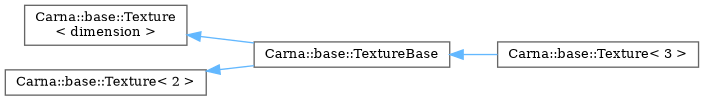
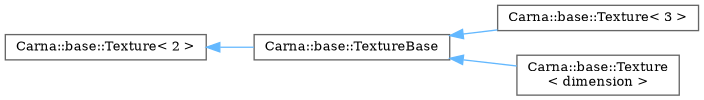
edge "Carna::base::TextureBase" -> "Carna::base::Texture < dimension >": reversed
